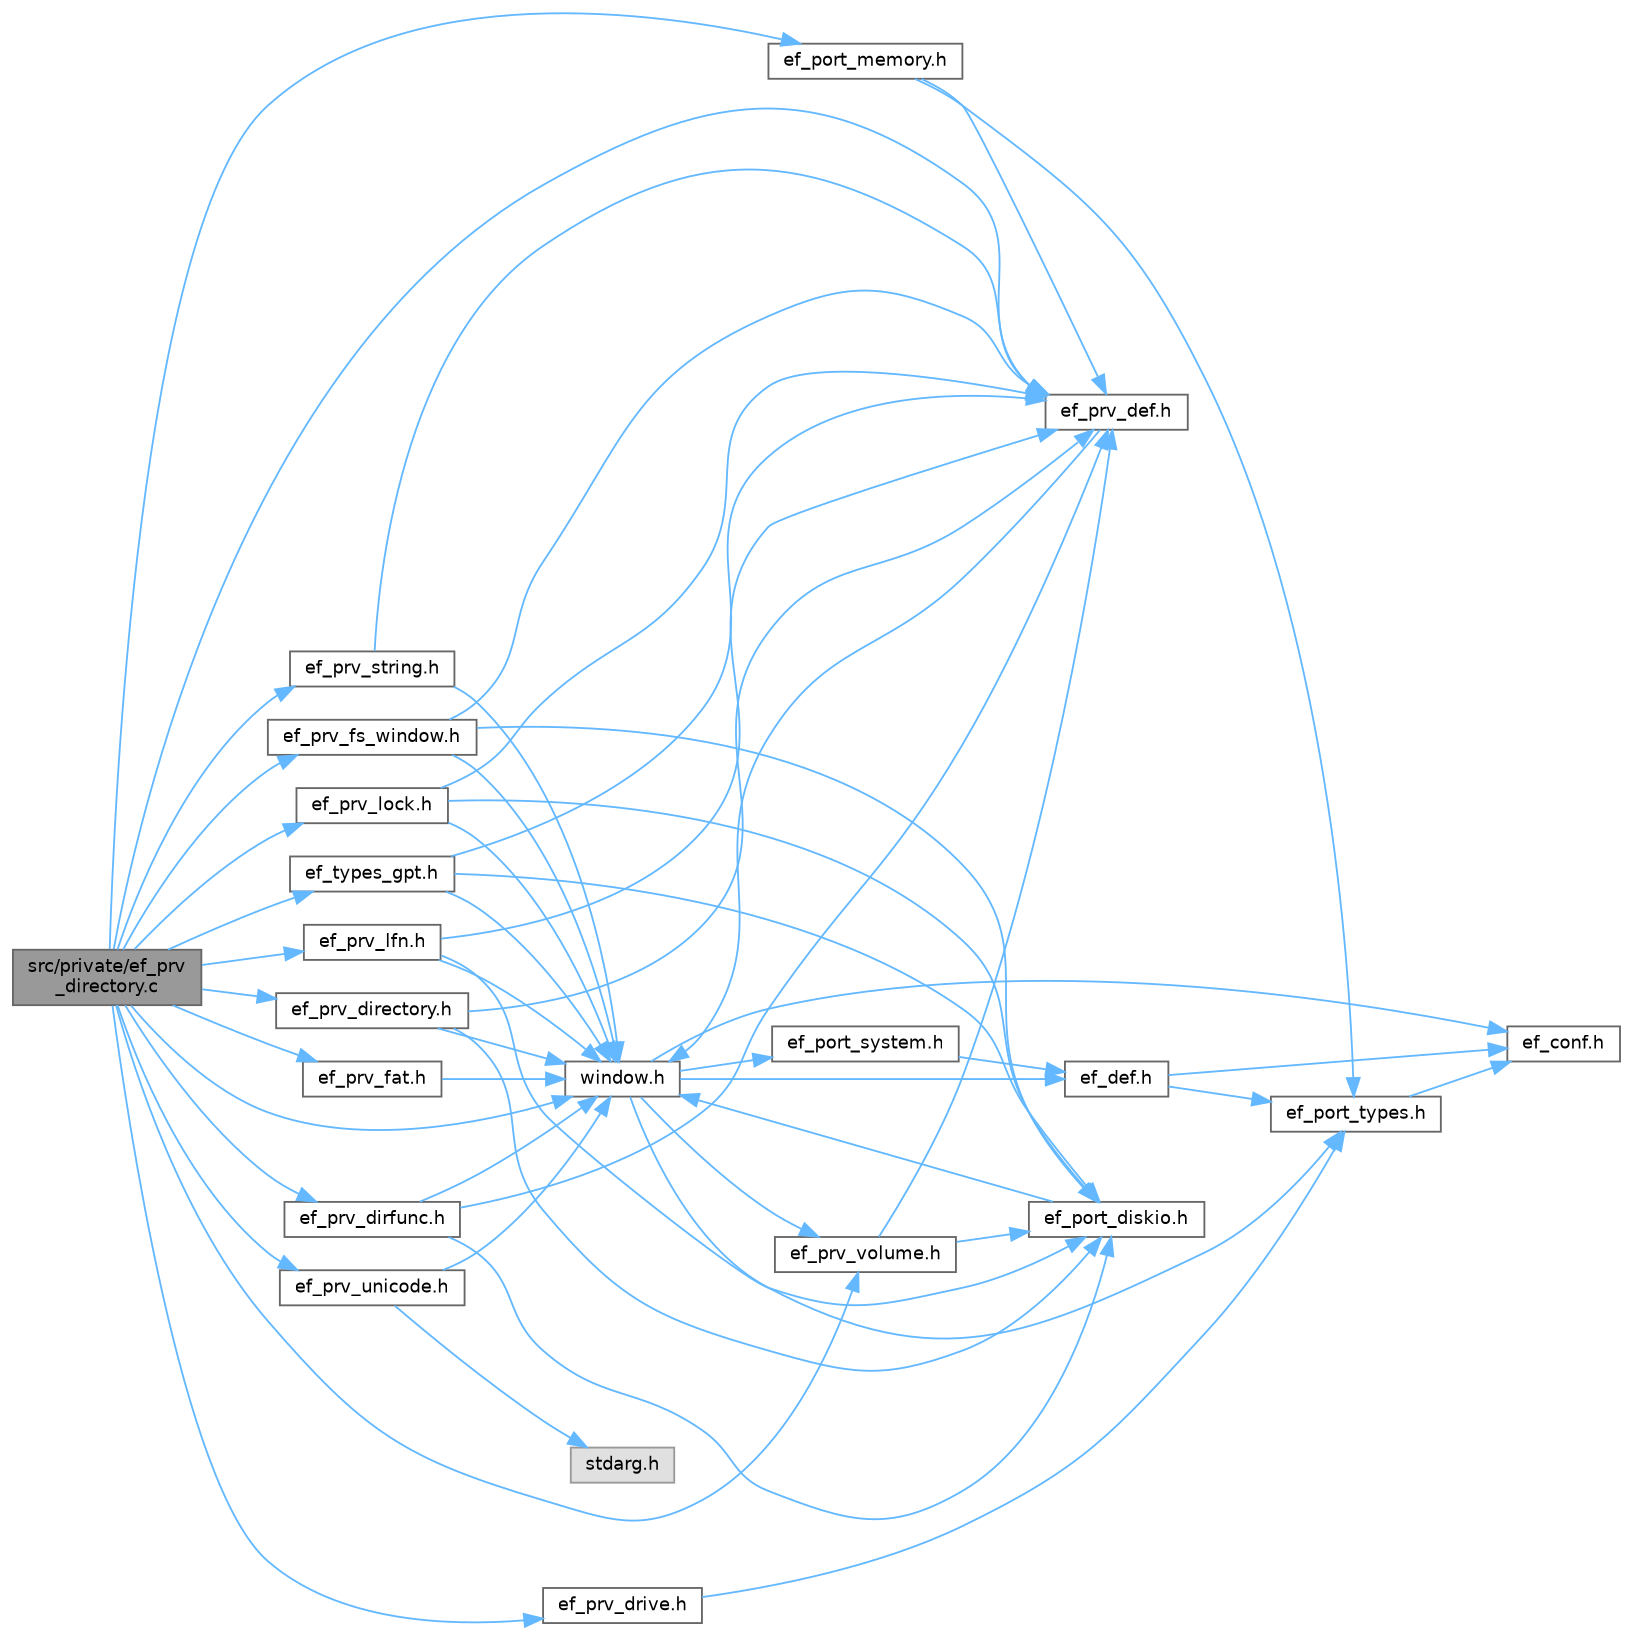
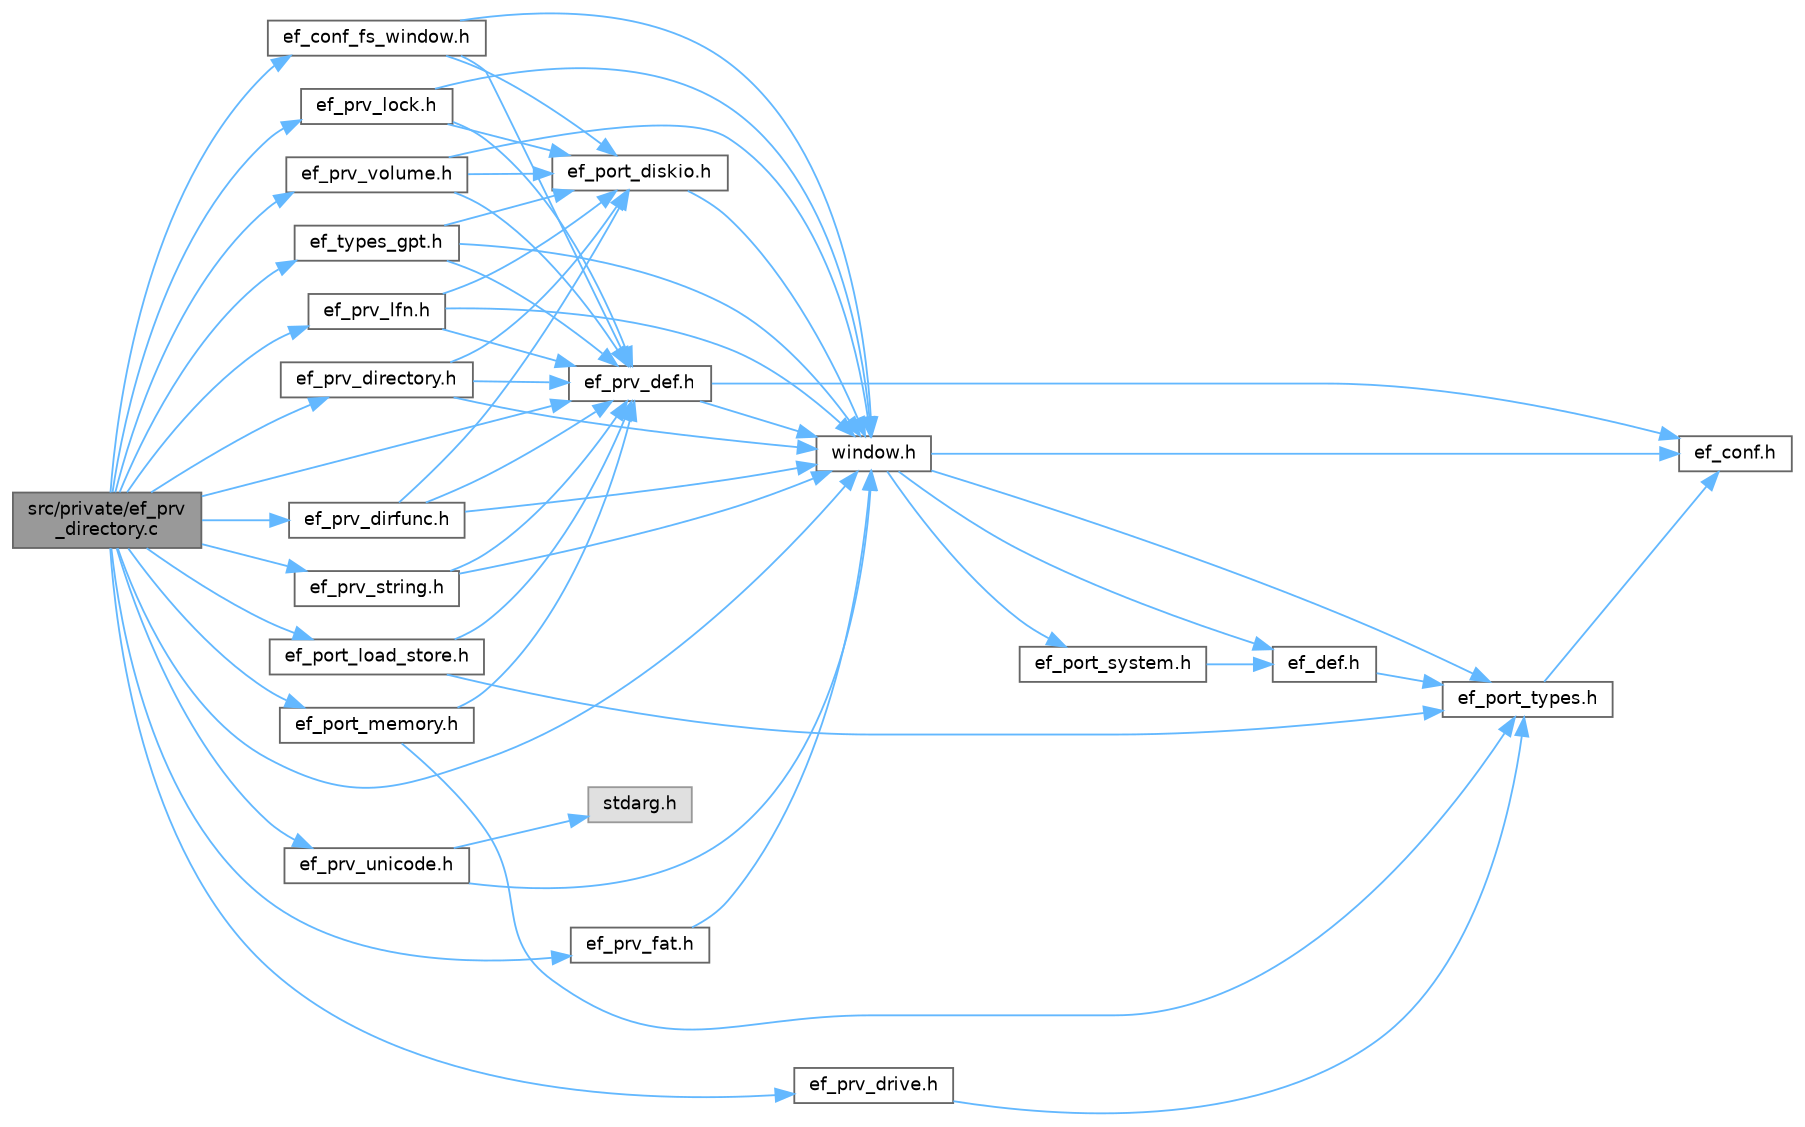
node "ef_port_load_store.h": added
node "ef_prv_fs_window.h": label "ef_prv_fs_window.h" -> "ef_conf_fs_window.h"
edge "ef_def.h" -> "ef_conf.h": now "ef_prv_def.h" -> "ef_conf.h"
edge "window.h" -> "ef_prv_volume.h": reversed
